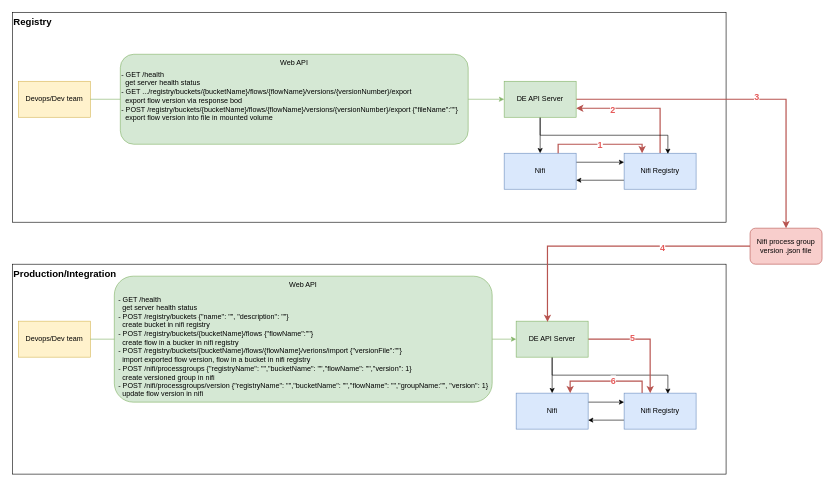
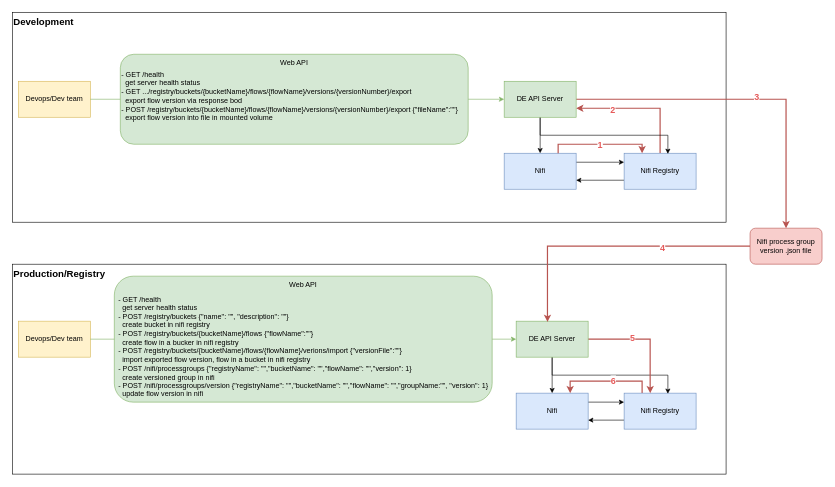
node "Registry": label "Registry" -> "Development"
node "Production/Integration": label "Production/Integration" -> "Production/Registry"
